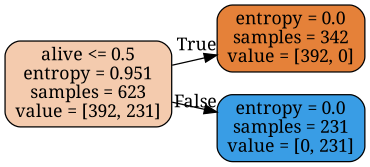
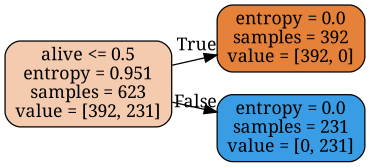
node "entropy = 0.0 samples = 342 value = [392, 0]": label "entropy = 0.0 samples = 342 value = [392, 0]" -> "entropy = 0.0 samples = 392 value = [392, 0]"
